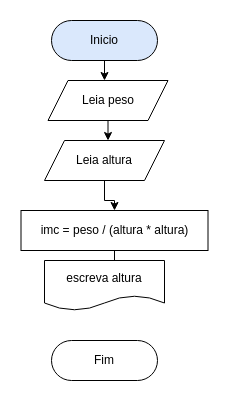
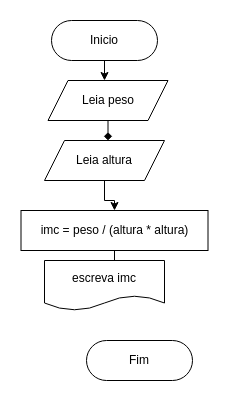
node "Inicio": fillcolor #dae8fc -> #ffffff
edge "Leia peso" -> "Leia altura": arrowhead classic -> diamond
node "escreva altura": label "escreva altura" -> "escreva imc"
node "Fim": moved (105, 361) -> (140, 361)
